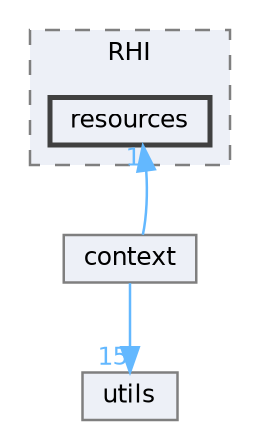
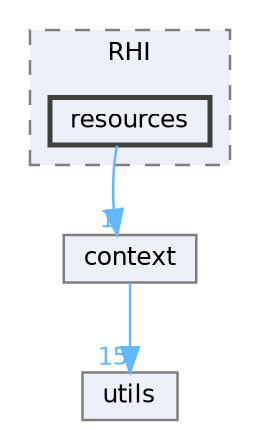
edge "context" -> "resources": reversed
